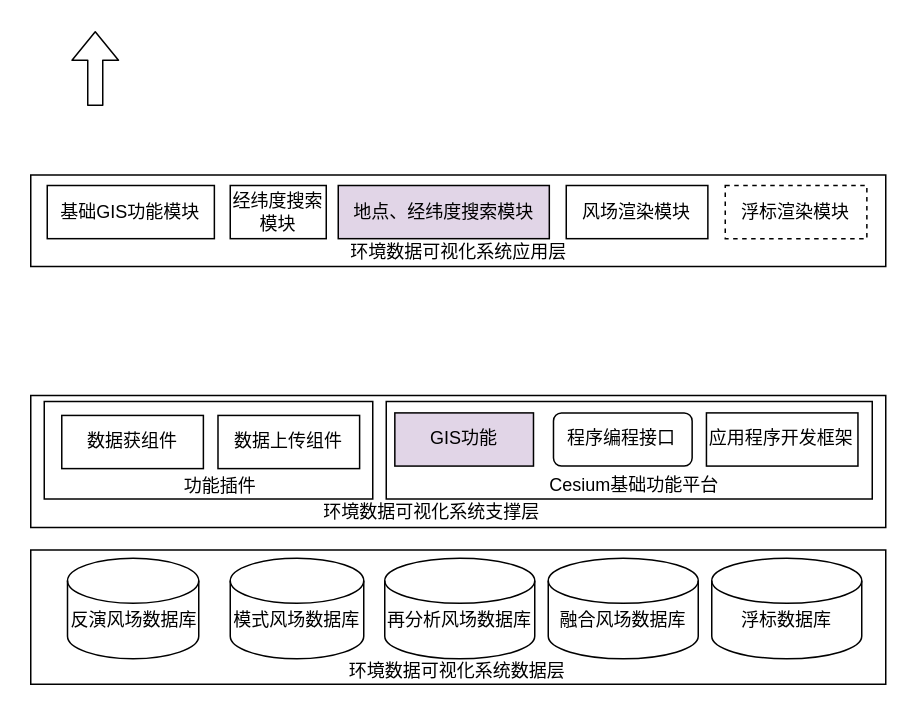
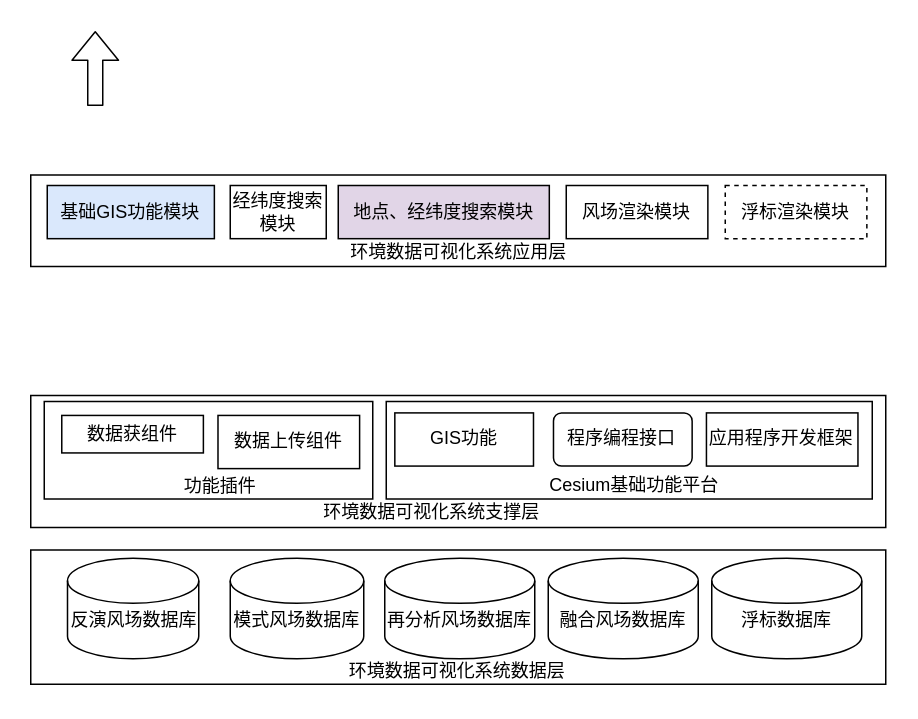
node "基础GIS功能模块": fillcolor #ffffff -> #dae8fc
node "GIS功能": fillcolor #e1d5e7 -> #ffffff
node "数据获组件": size 142x53 -> 142x38
